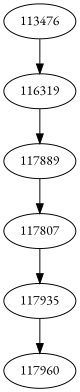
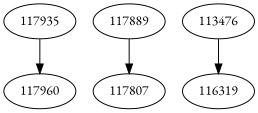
edge "116319" -> "117889": removed
edge "117807" -> "117935": removed
